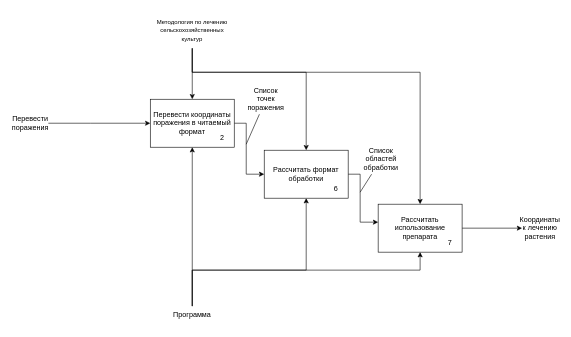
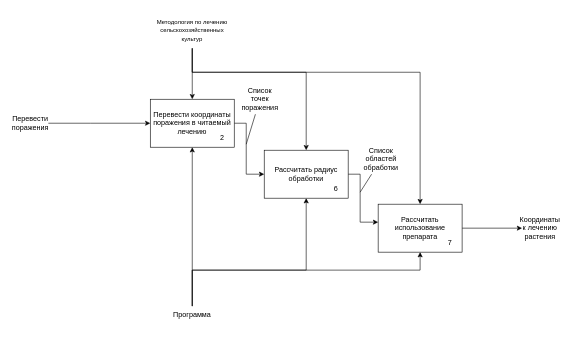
node "Список точек поражения": moved (266, 99) -> (260, 99)
node "Перевести координаты поражения в читаемый формат": label "Перевести координаты поражения в читаемый формат" -> "Перевести координаты поражения в читаемый лечению"
node "Рассчитать формат обработки": label "Рассчитать формат обработки" -> "Рассчитать радиус обработки"
